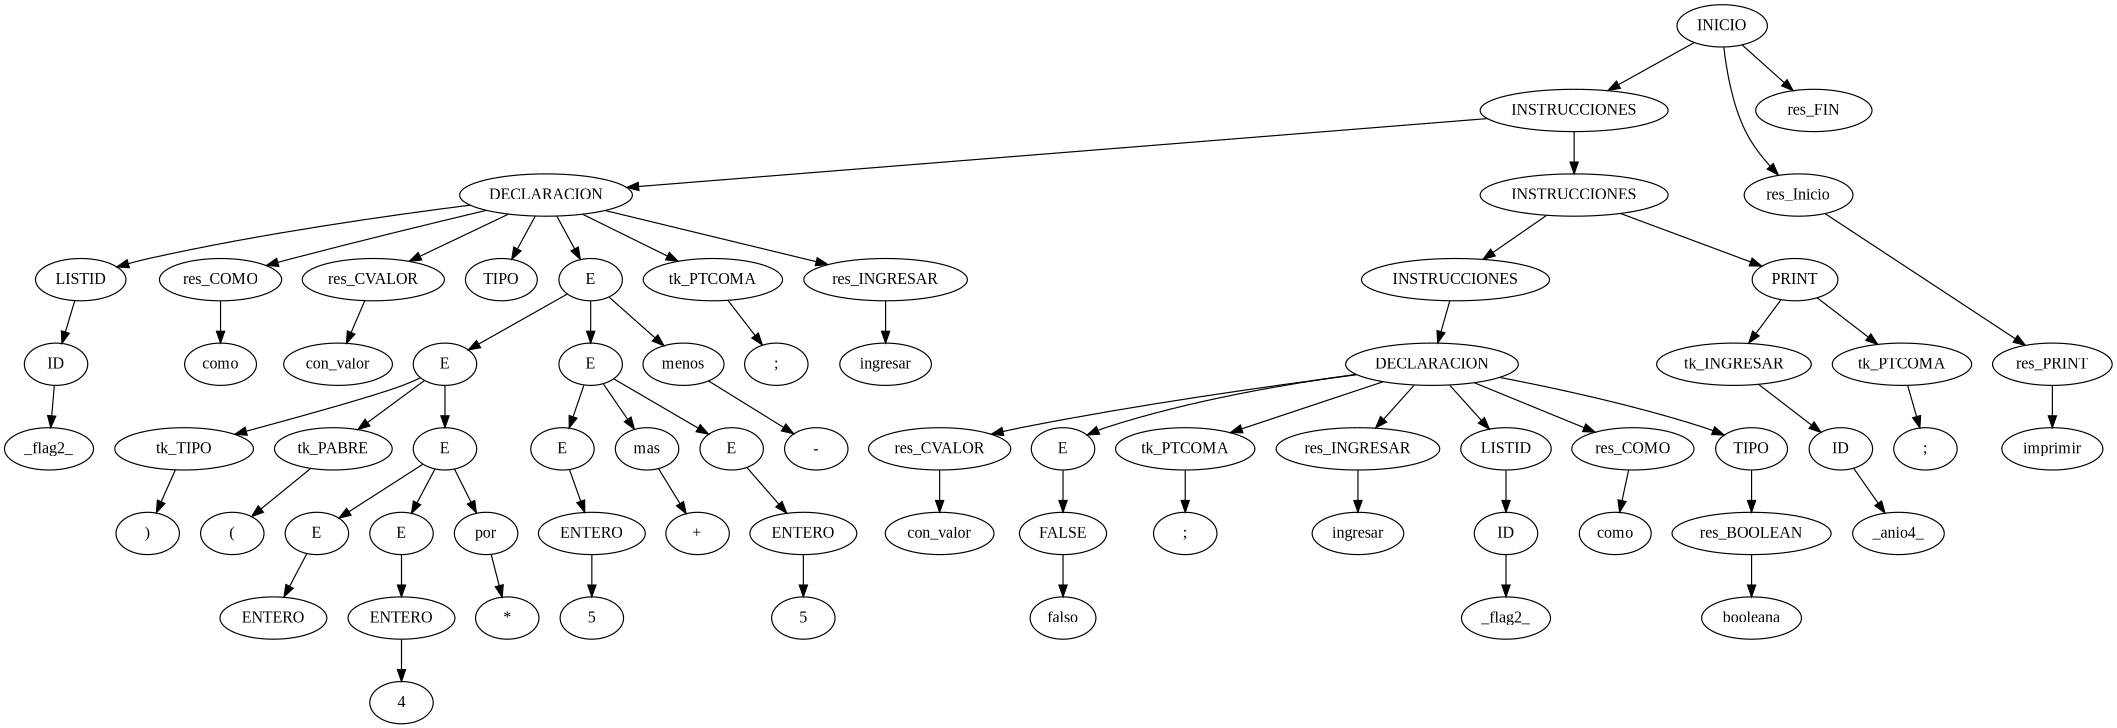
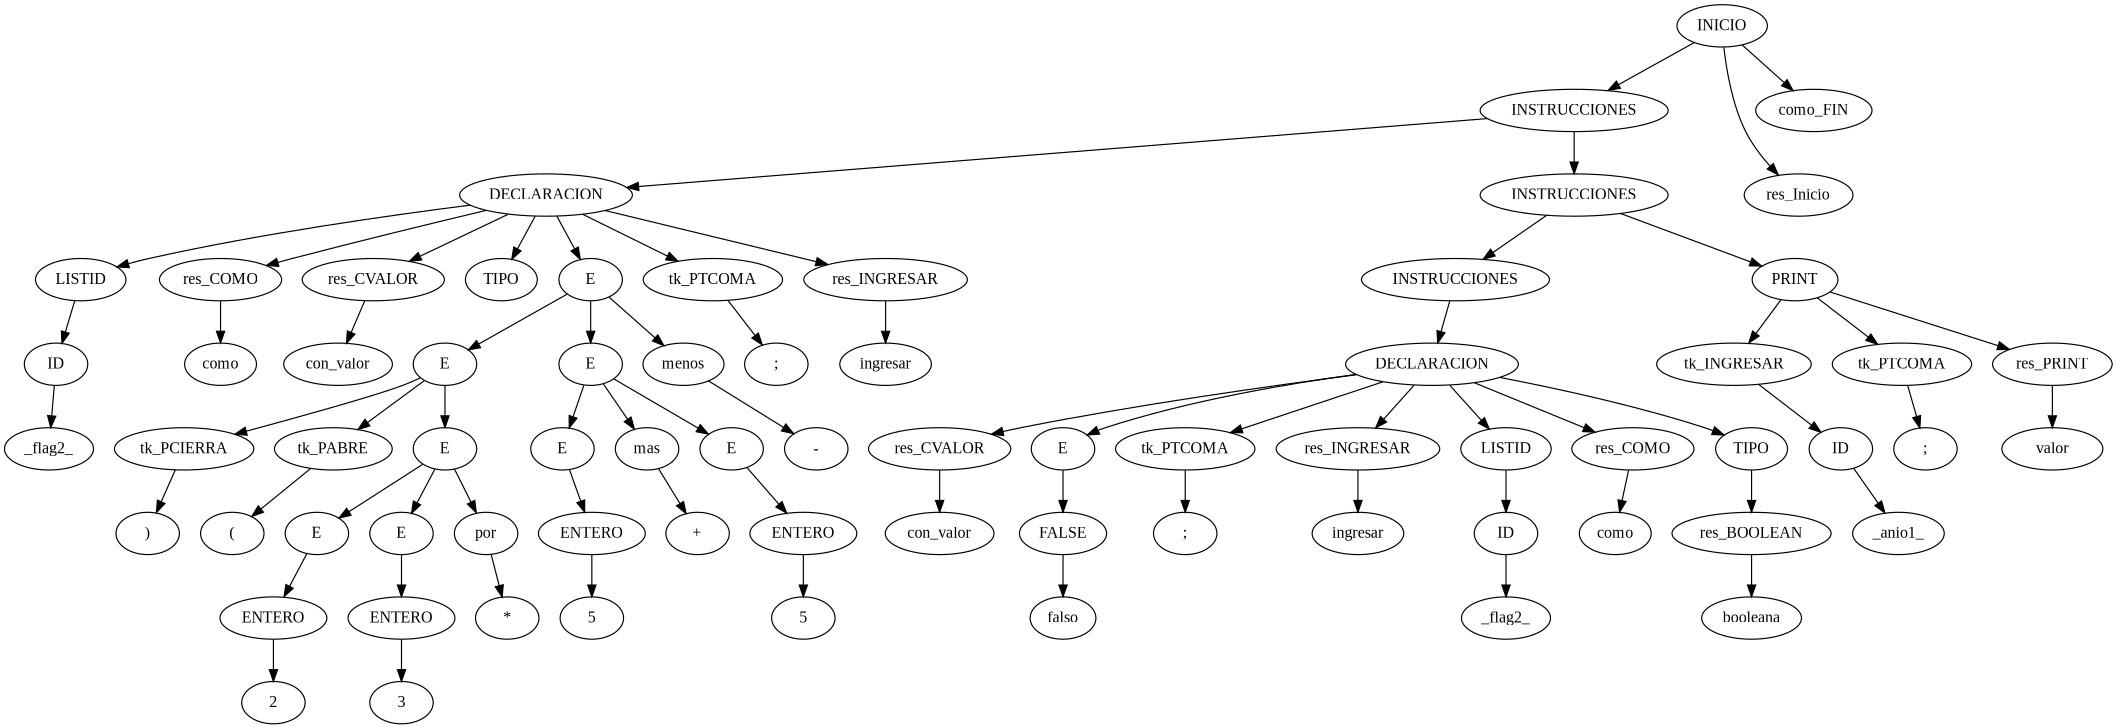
node "res_FIN": label "res_FIN" -> "como_FIN"
edge "res_Inicio" -> "res_PRINT": now "PRINT" -> "res_PRINT"
node "tk_TIPO": label "tk_TIPO" -> "tk_PCIERRA"
node "imprimir": label "imprimir" -> "valor"
node "_anio4_": label "_anio4_" -> "_anio1_"
node "2": added
node "4": label "4" -> "3"
